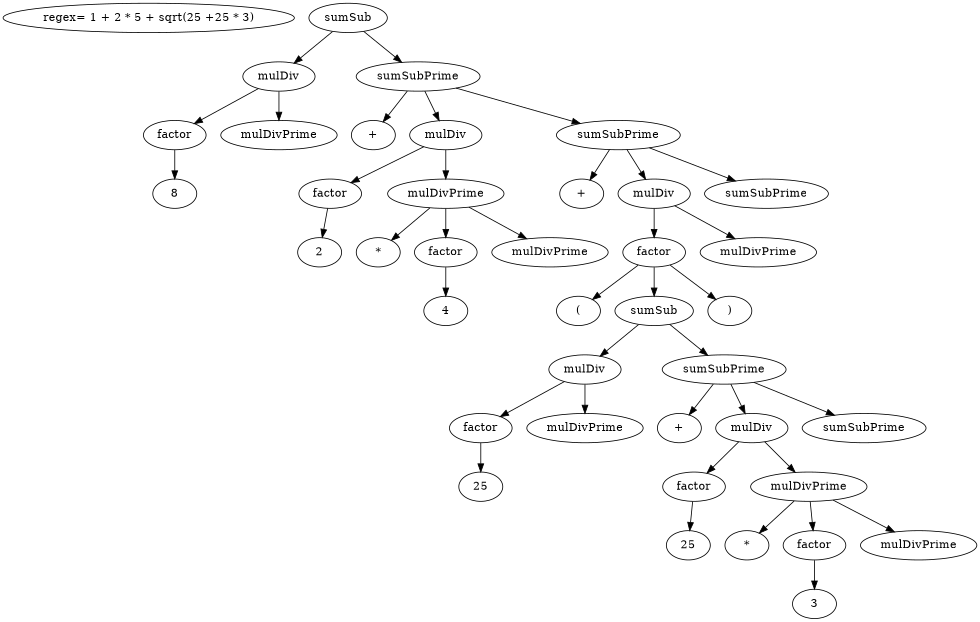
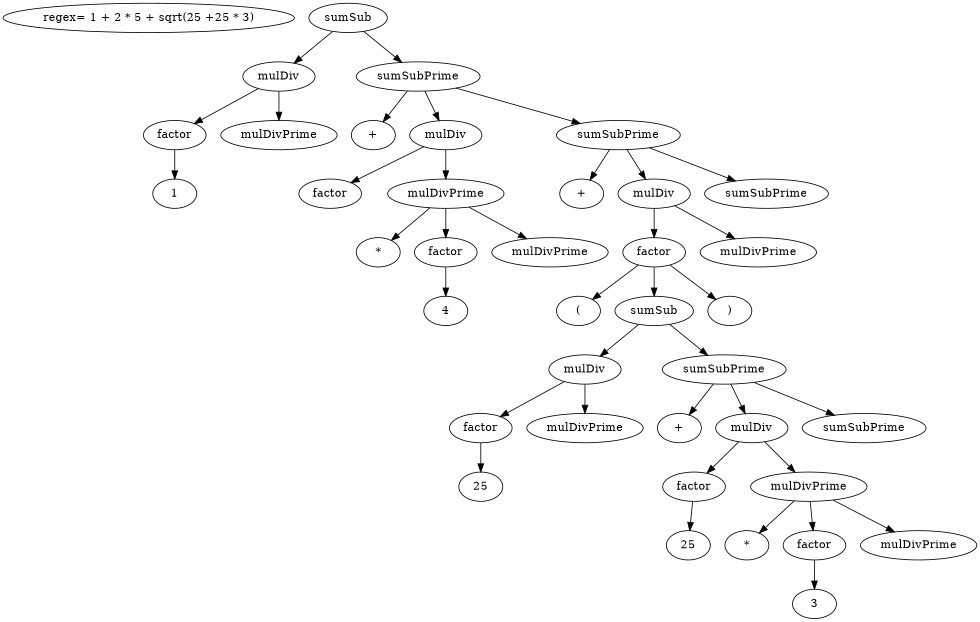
node "8": label "8" -> "1"
node "2": removed
